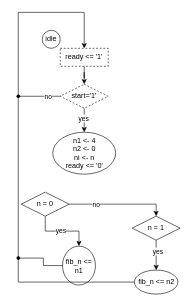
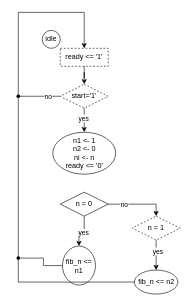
node "n1 <- 4 n2 <- 0 ni <- n ready <= '0'": label "n1 <- 4 n2 <- 0 ni <- n ready <= '0'" -> "n1 <- 1 n2 <- 0 ni <- n ready <= '0'"
node "n = 0": moved (45, 204) -> (84, 204)
node "n = 1": style solid -> dashed
